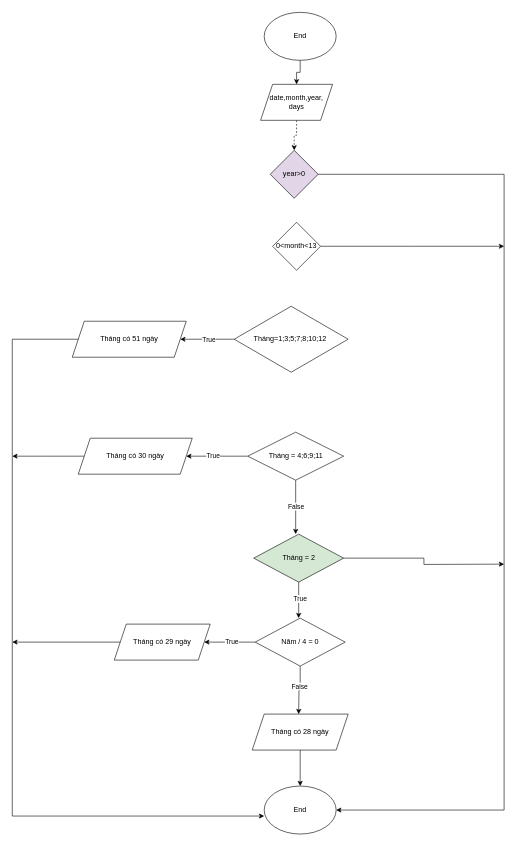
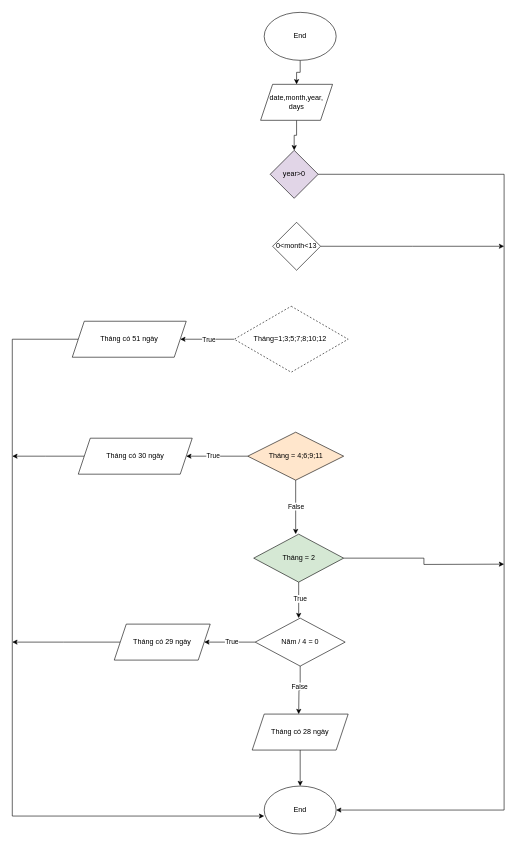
edge "date,month,year, days" -> "year>0": style dashed -> solid
node "Tháng=1;3;5;7;8;10;12": style solid -> dashed
node "Tháng = 4;6;9;11": fillcolor #ffffff -> #ffe6cc
